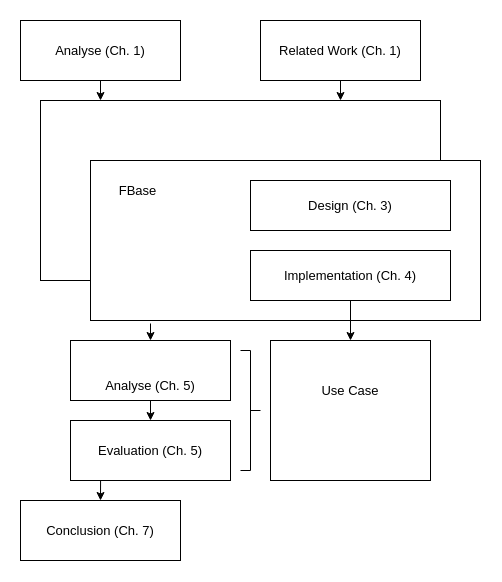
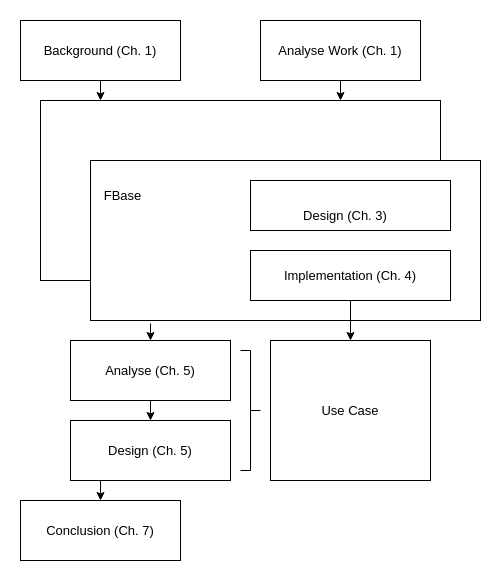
node "Analyse (Ch. 1)": label "Analyse (Ch. 1)" -> "Background (Ch. 1)"
node "Related Work (Ch. 1)": label "Related Work (Ch. 1)" -> "Analyse Work (Ch. 1)"
node "FBase": moved (138, 191) -> (123, 196)
node "Design (Ch. 3)": moved (351, 206) -> (346, 216)
node "Analyse (Ch. 5)": moved (151, 386) -> (151, 371)
node "Use Case": moved (351, 391) -> (351, 411)
node "Evaluation (Ch. 5)": label "Evaluation (Ch. 5)" -> "Design (Ch. 5)"
